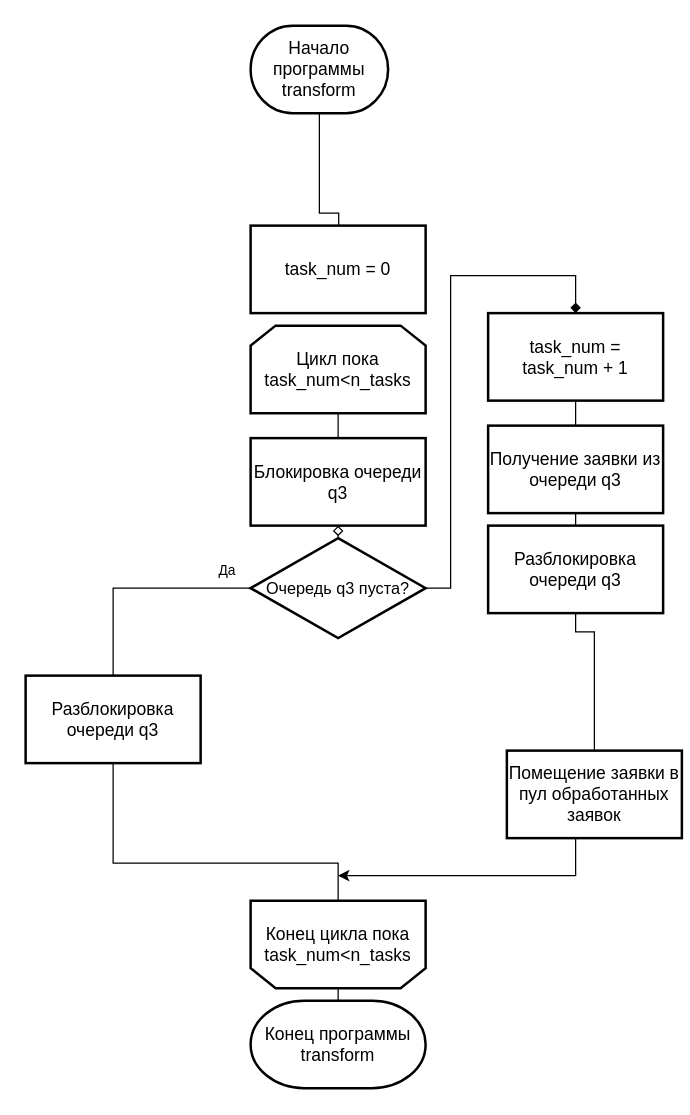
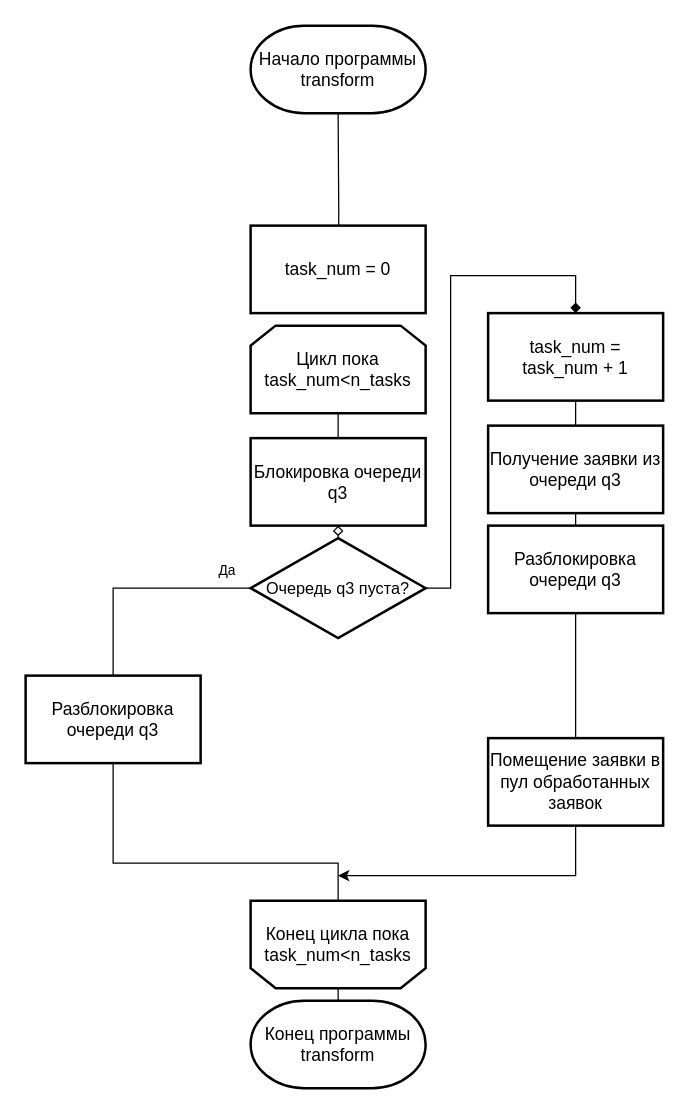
node "Начало программы transform": size 138x88 -> 175x88
node "Помещение заявки в пул обработанных заявок": moved (594, 794) -> (576, 782)
